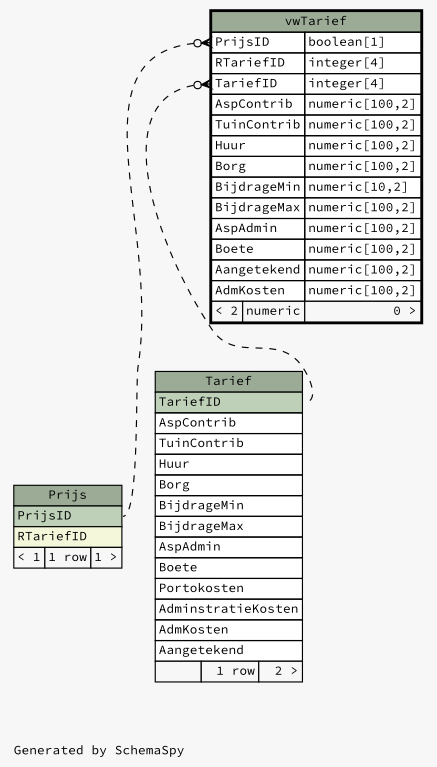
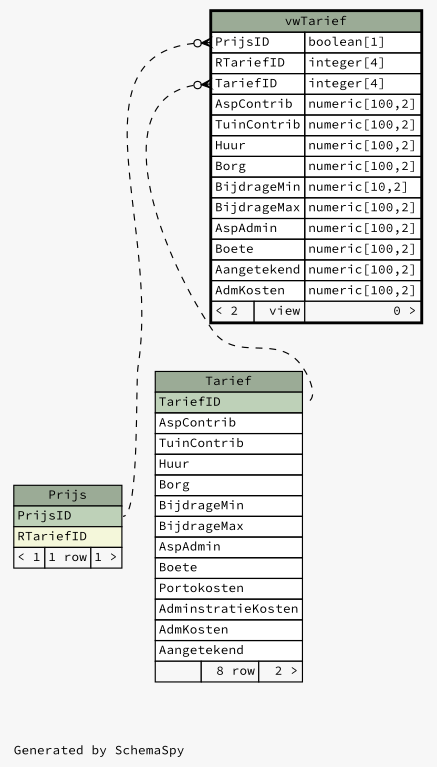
node "vwTarief": text "numeric" -> "view"
node "Tarief": text "1 row" -> "8 row"
